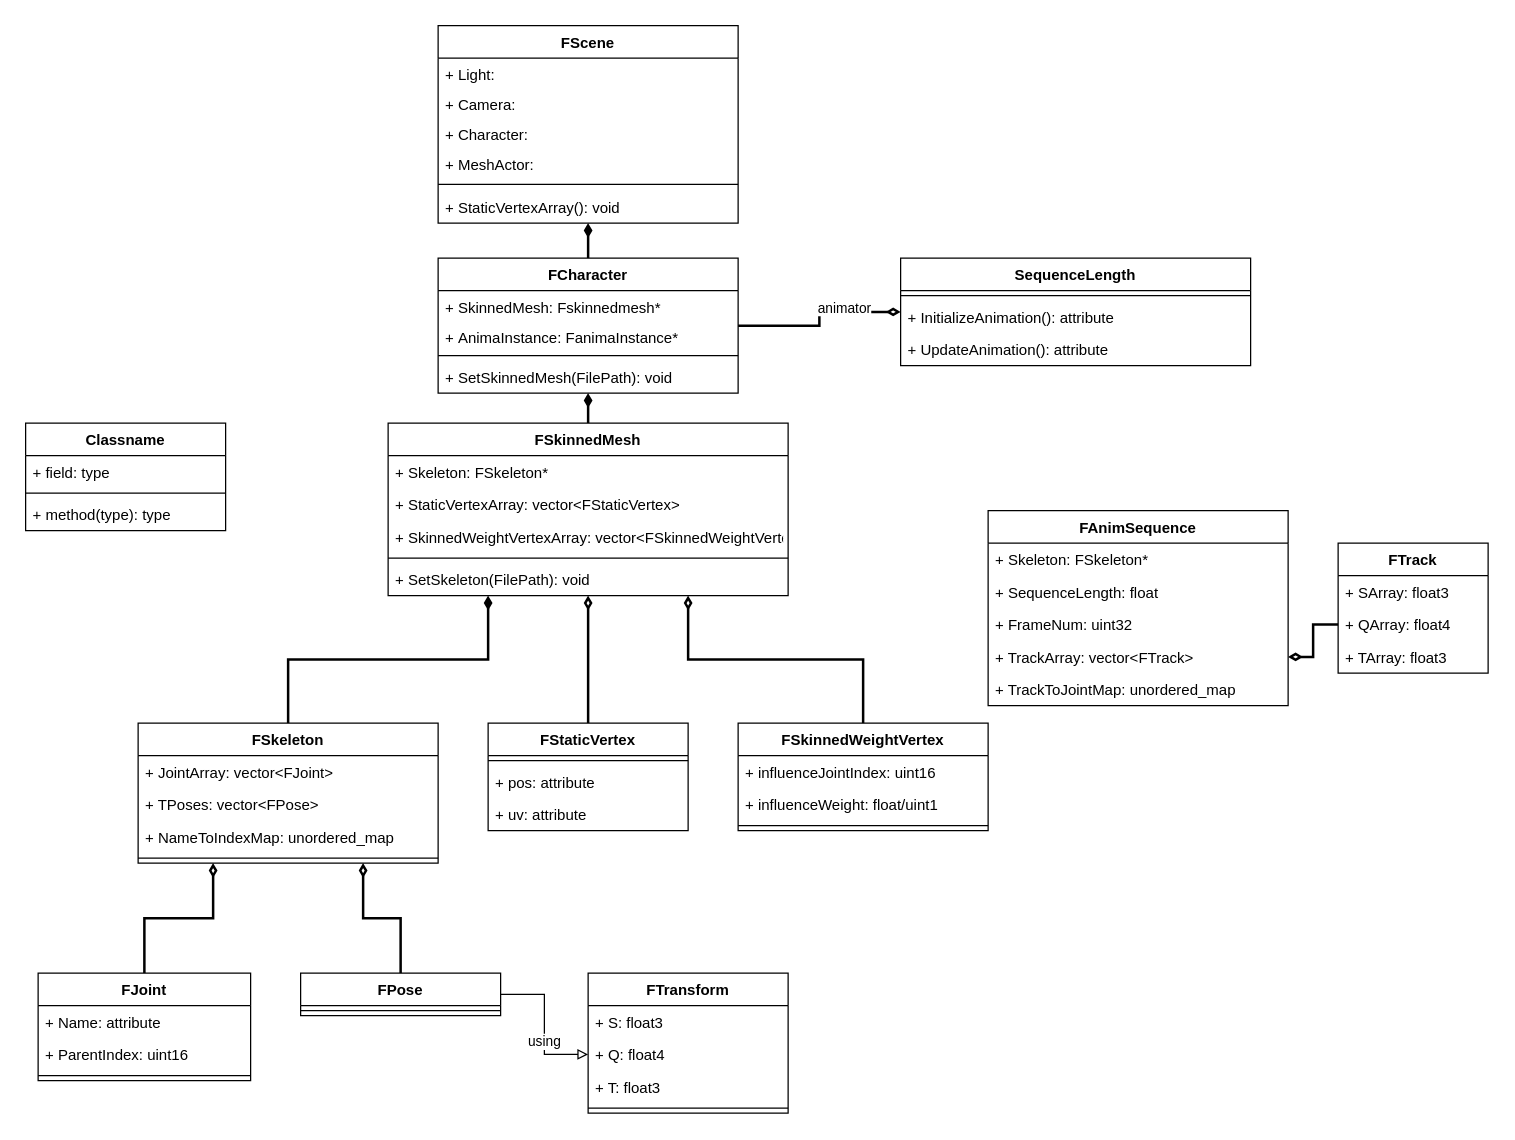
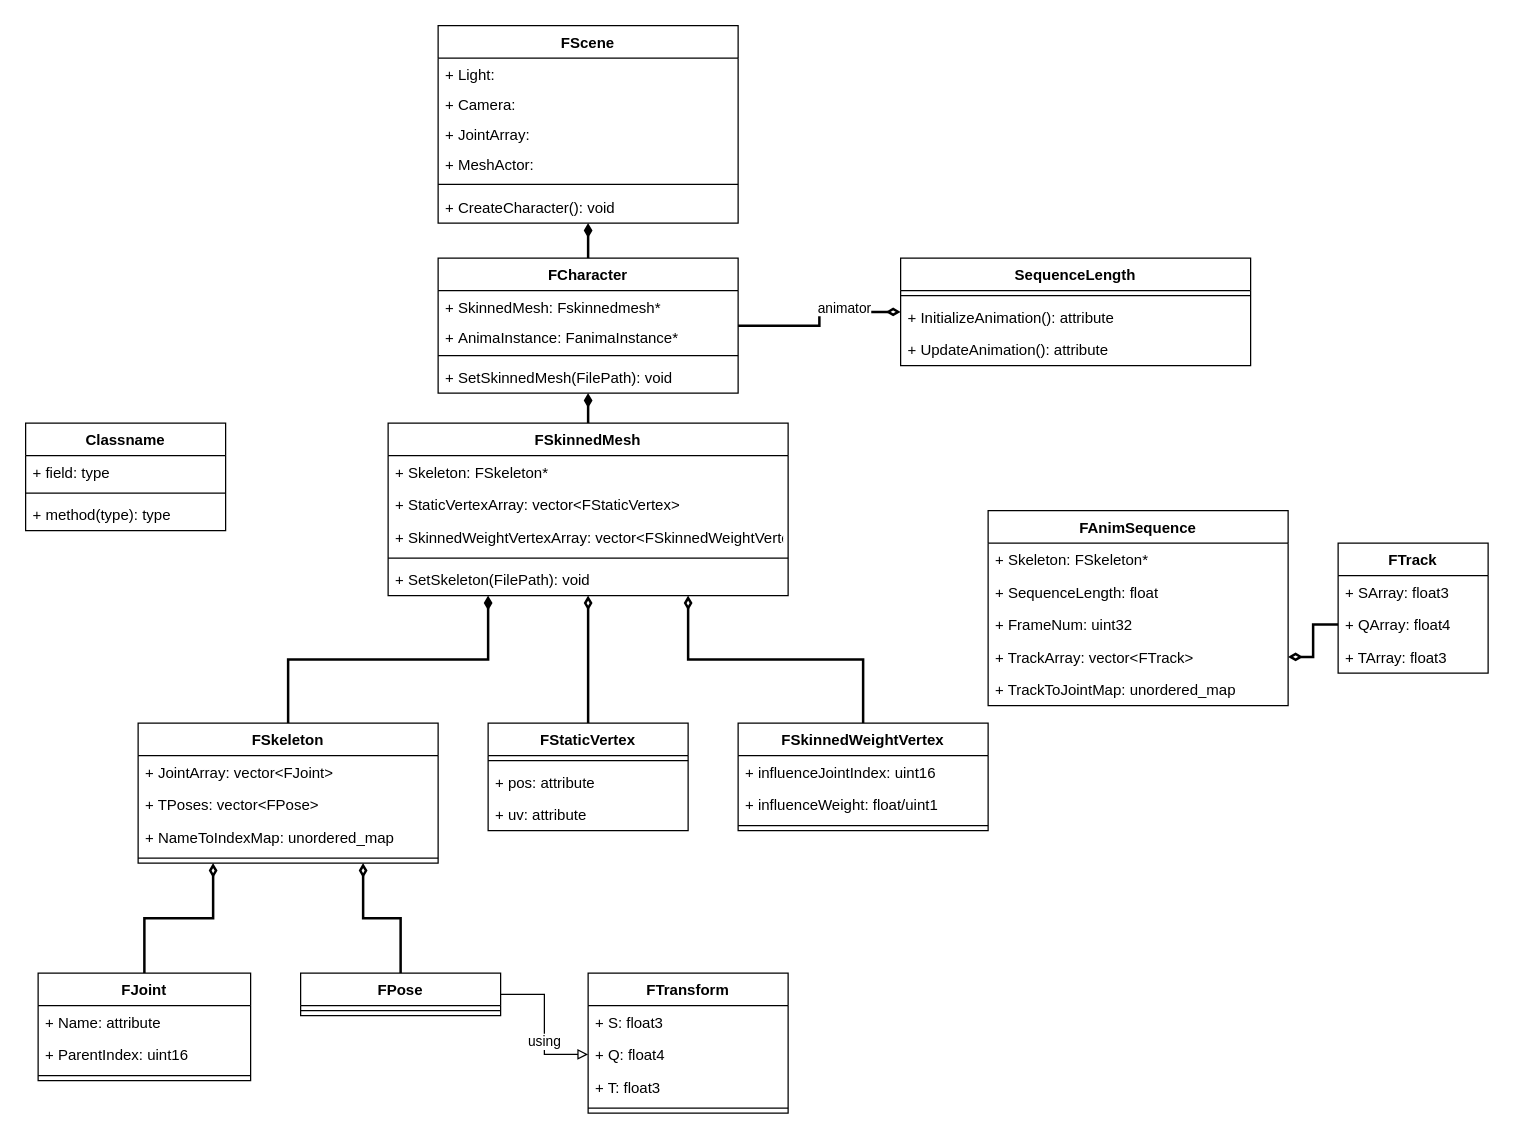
node "+ Character:": label "+ Character:" -> "+ JointArray:"
node "+ StaticVertexArray(): void": label "+ StaticVertexArray(): void" -> "+ CreateCharacter(): void"
